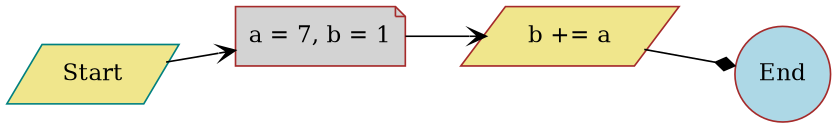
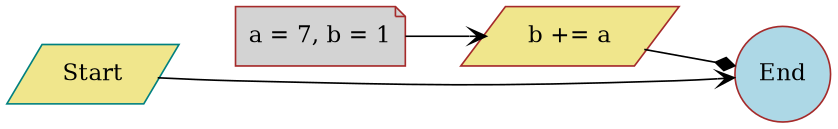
edge "Start" -> "a = 7, b = 1": now "Start" -> "End"
